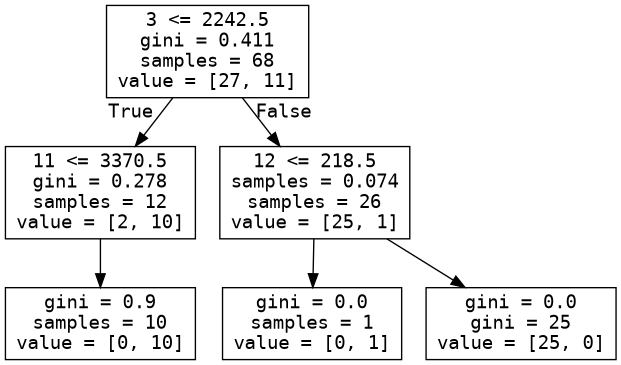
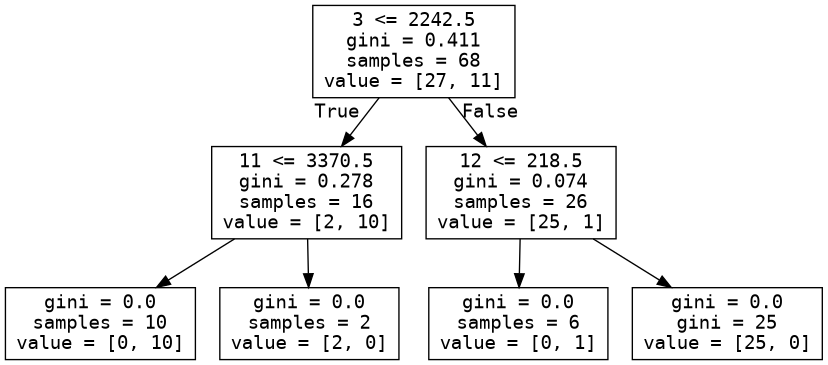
node "11 <= 3370.5 gini = 0.278 samples = 12 value = [2, 10]": label "11 <= 3370.5 gini = 0.278 samples = 12 value = [2, 10]" -> "11 <= 3370.5 gini = 0.278 samples = 16 value = [2, 10]"
node "12 <= 218.5 samples = 0.074 samples = 26 value = [25, 1]": label "12 <= 218.5 samples = 0.074 samples = 26 value = [25, 1]" -> "12 <= 218.5 gini = 0.074 samples = 26 value = [25, 1]"
node "gini = 0.9 samples = 10 value = [0, 10]": label "gini = 0.9 samples = 10 value = [0, 10]" -> "gini = 0.0 samples = 10 value = [0, 10]"
node "gini = 0.0 samples = 2 value = [2, 0]": added
node "gini = 0.0 samples = 1 value = [0, 1]": label "gini = 0.0 samples = 1 value = [0, 1]" -> "gini = 0.0 samples = 6 value = [0, 1]"
